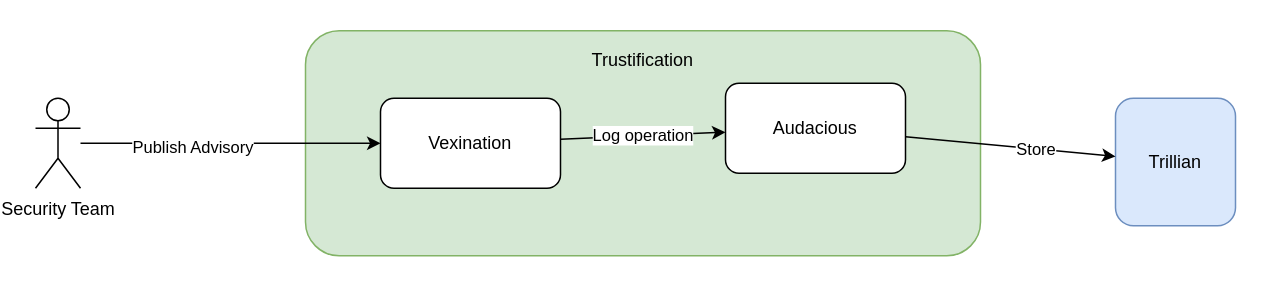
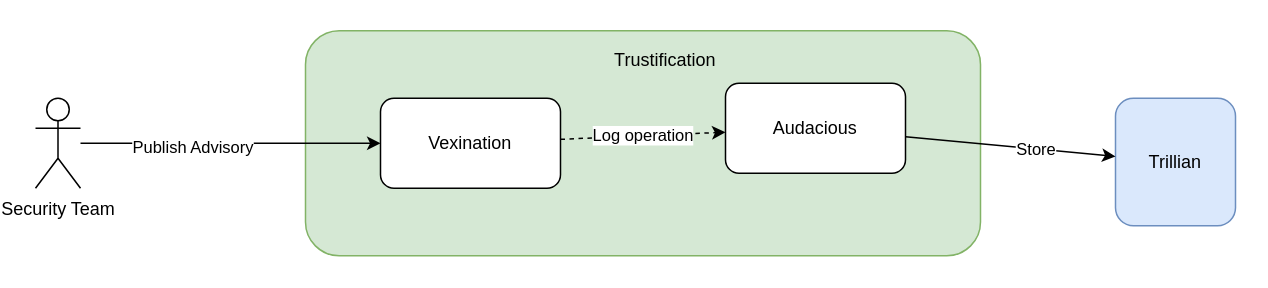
node "Trustification": moved (643, 61) -> (665, 61)
edge "Vexination" -> "Audacious": style solid -> dashed
